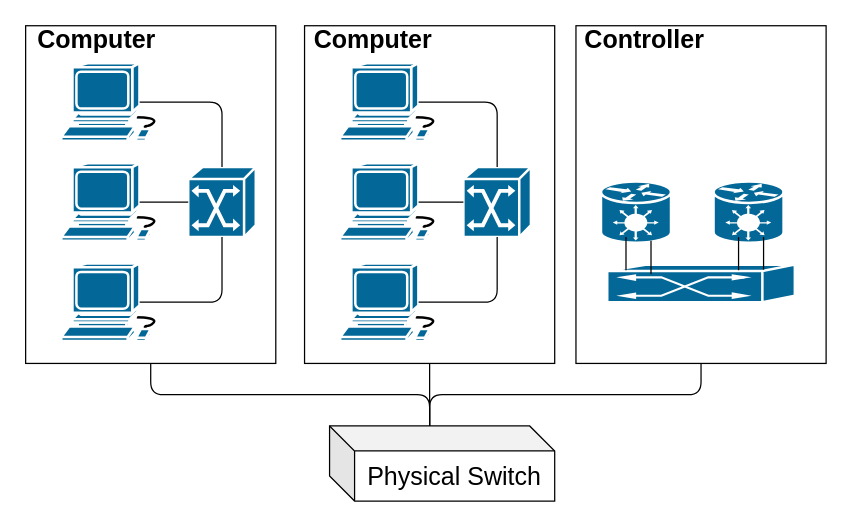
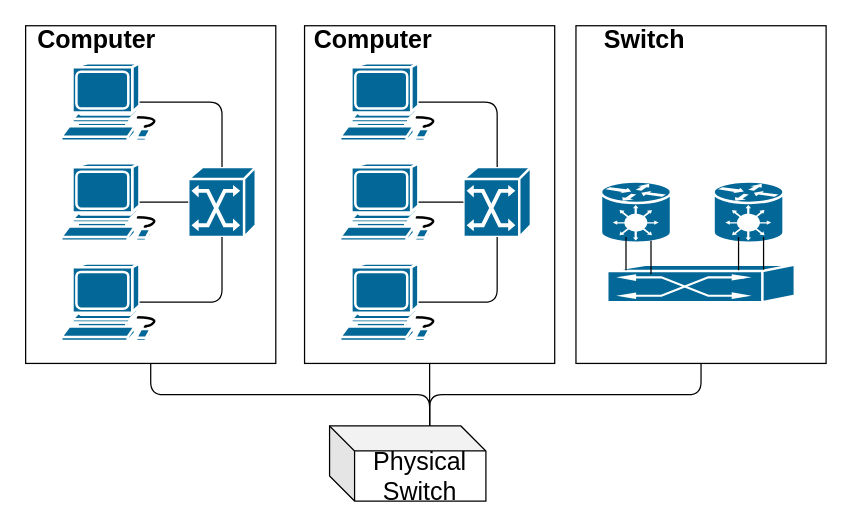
node "Controller": label "Controller" -> "Switch"
node "Physical Switch": size 225x75 -> 156x75
